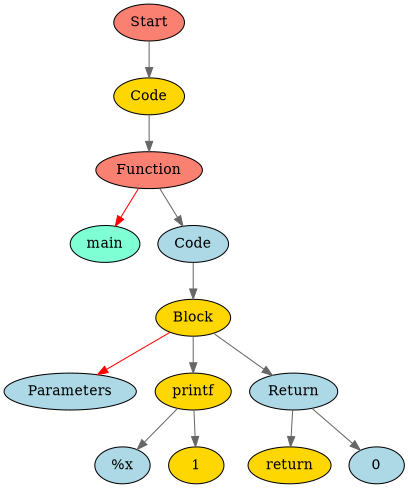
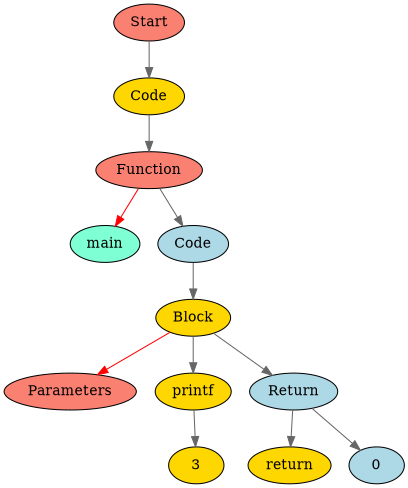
node "Parameters": fillcolor lightblue -> salmon
node "%x": removed
node "1": label "1" -> "3"
